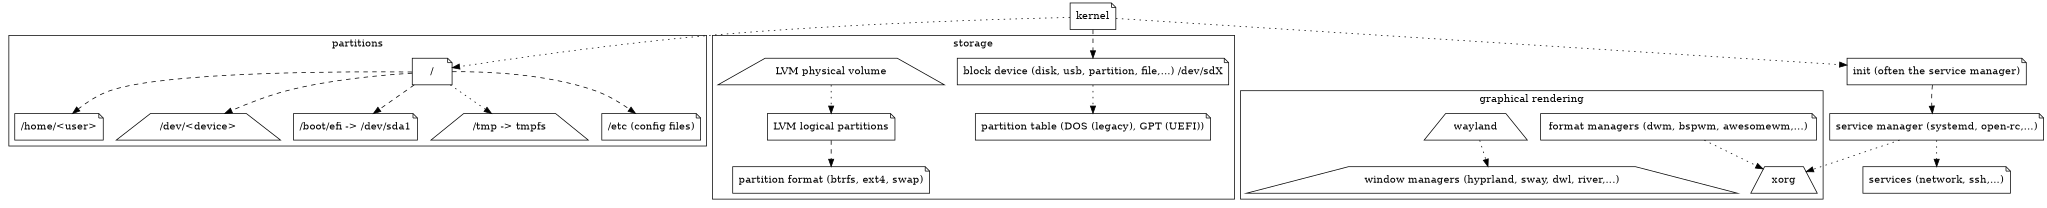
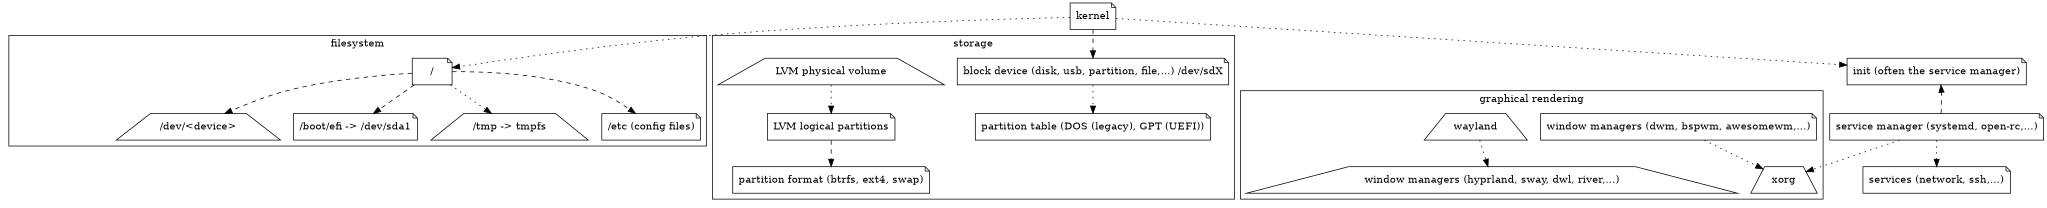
cluster "partitions": label "partitions" -> "filesystem"
edge "init (often the service manager)" -> "service manager (systemd, open-rc,...)": reversed
node "/home/<user>": removed
node "format managers (dwm, bspwm, awesomewm,...)": label "format managers (dwm, bspwm, awesomewm,...)" -> "window managers (dwm, bspwm, awesomewm,...)"
